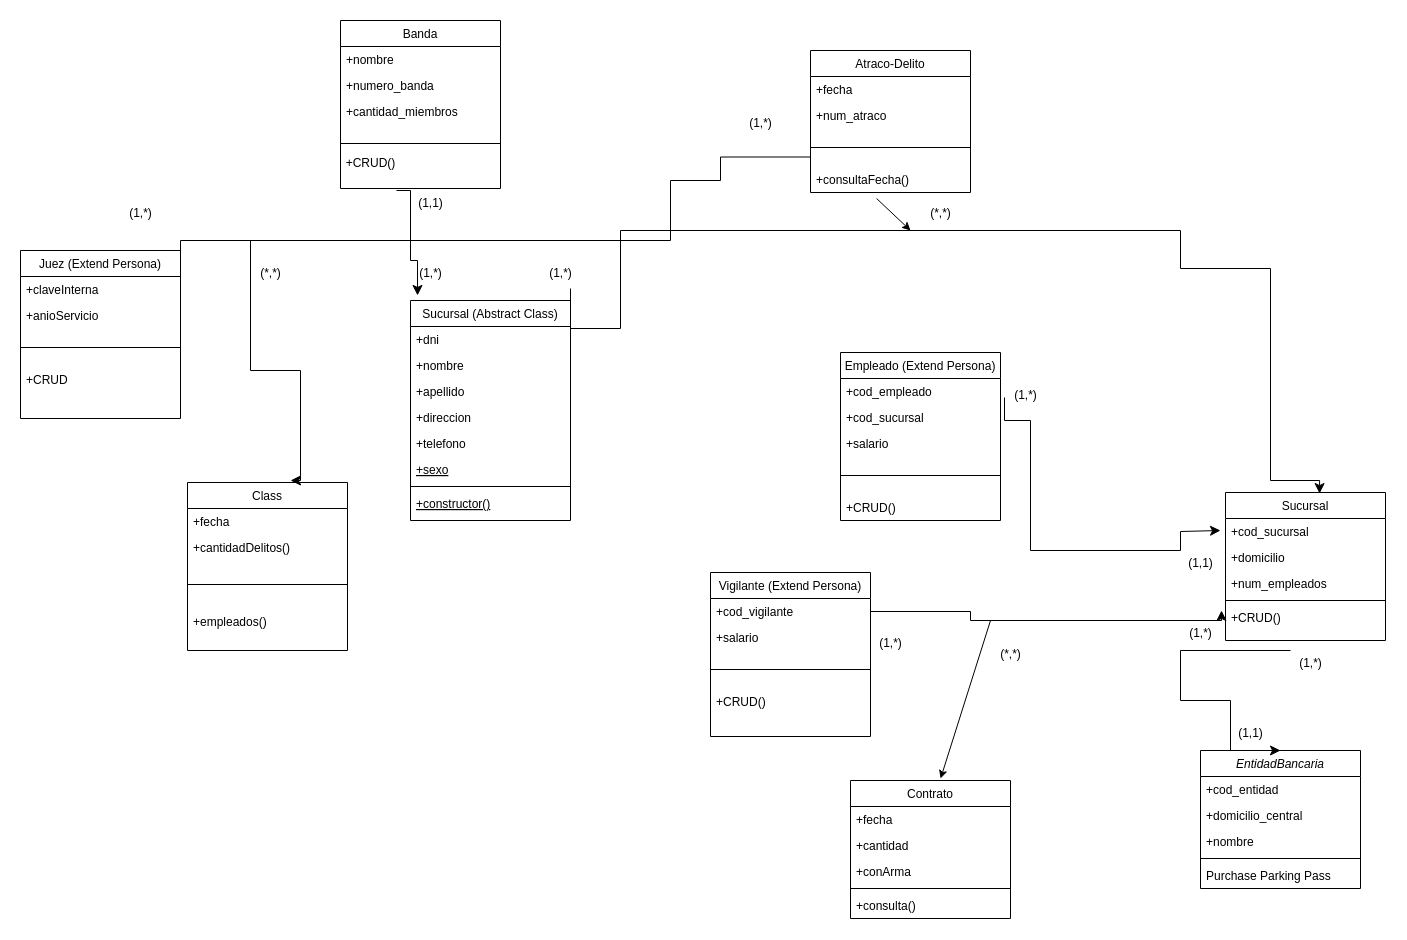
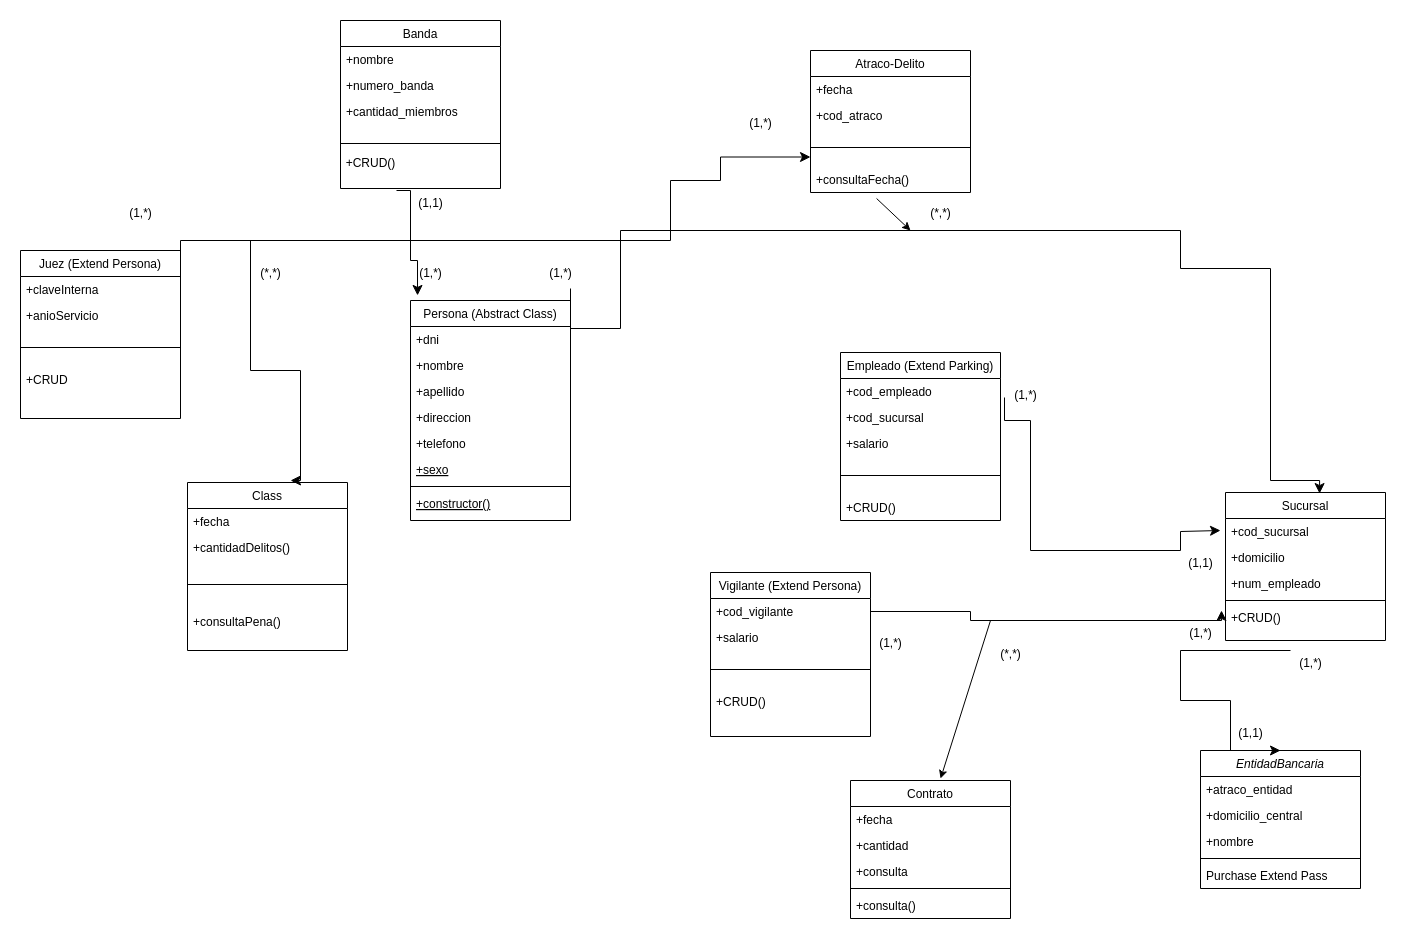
node "+num_atraco": label "+num_atraco" -> "+cod_atraco"
edge "Atraco-Delito" -- "+anioServicio": arrowhead none -> classic
node "Sucursal (Abstract Class)": label "Sucursal (Abstract Class)" -> "Persona (Abstract Class)"
node "Empleado (Extend Persona)": label "Empleado (Extend Persona)" -> "Empleado (Extend Parking)"
node "+num_empleados": label "+num_empleados" -> "+num_empleado"
node "+empleados()": label "+empleados()" -> "+consultaPena()"
node "+cod_entidad": label "+cod_entidad" -> "+atraco_entidad"
node "+conArma": label "+conArma" -> "+consulta"
node "Purchase Parking Pass": label "Purchase Parking Pass" -> "Purchase Extend Pass"
